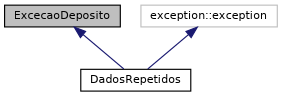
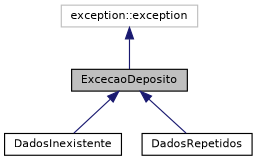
edge "DadosRepetidos" -> "exception::exception": now "ExcecaoDeposito" -> "exception::exception"
node "DadosInexistente": added
